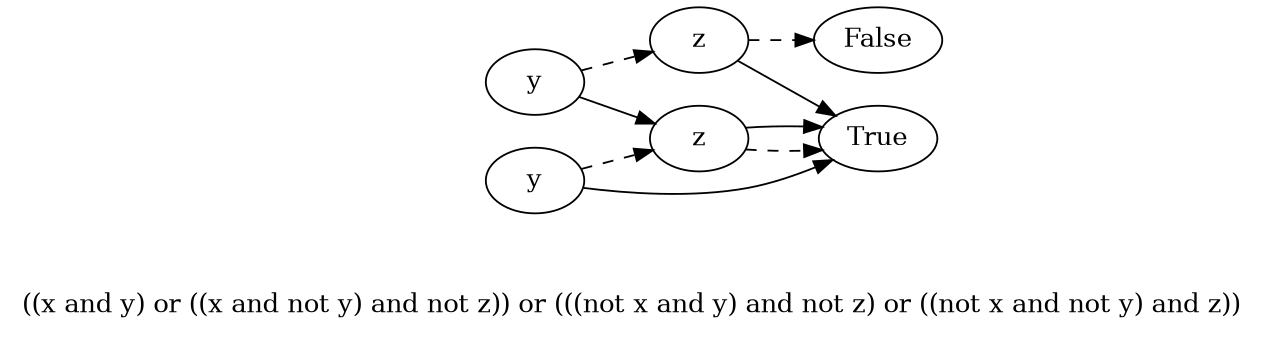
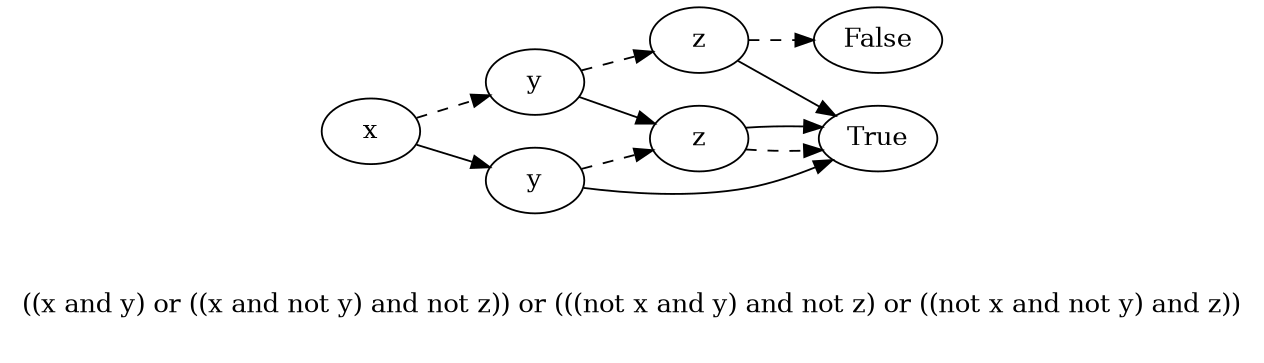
node "x": added
